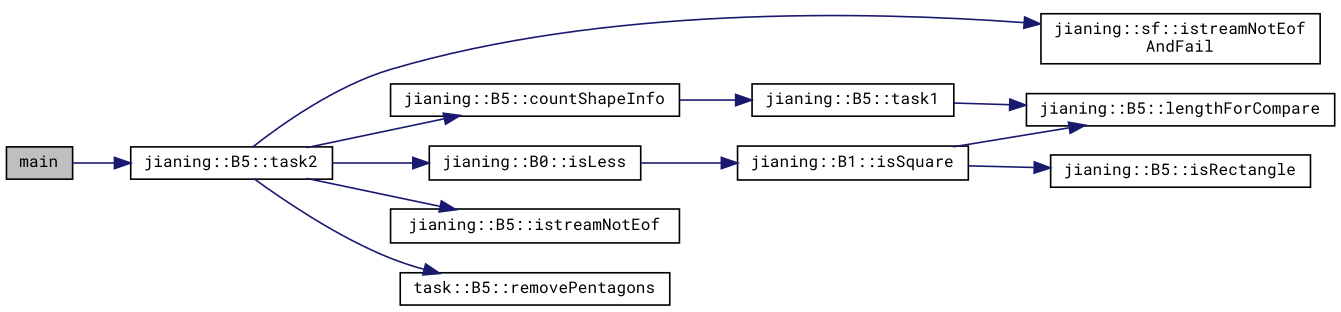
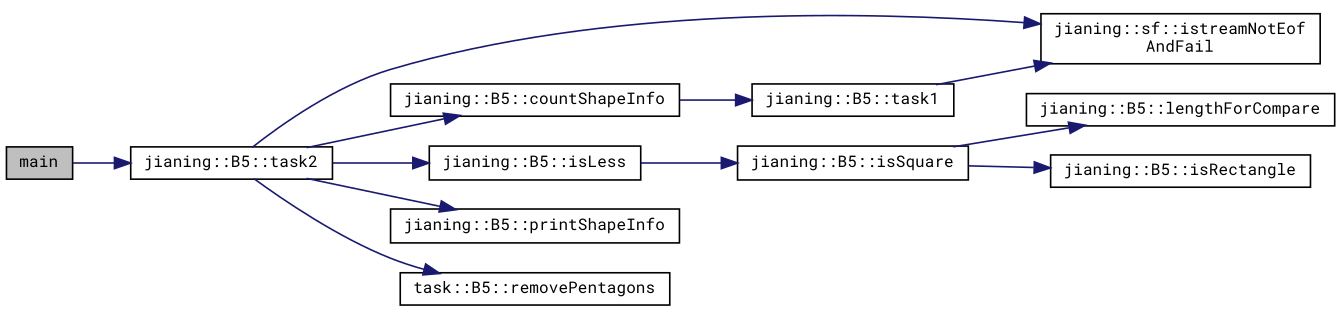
edge "jianing::B5::task1" -> "jianing::B5::lengthForCompare": now "jianing::B5::task1" -> "jianing::sf::istreamNotEof AndFail"
node "jianing::B0::isLess": label "jianing::B0::isLess" -> "jianing::B5::isLess"
node "jianing::B1::isSquare": label "jianing::B1::isSquare" -> "jianing::B5::isSquare"
node "jianing::B5::istreamNotEof": label "jianing::B5::istreamNotEof" -> "jianing::B5::printShapeInfo"
